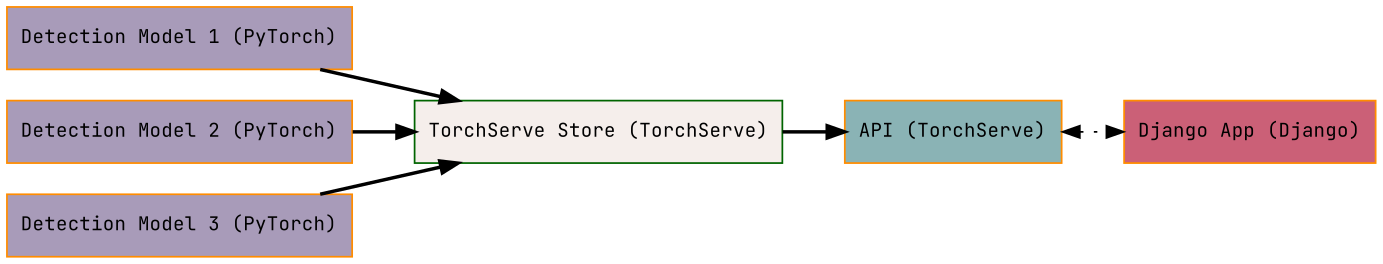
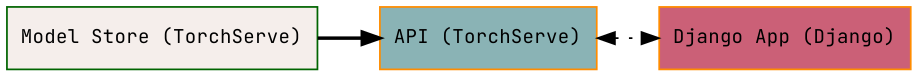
node "Detection Model 1 (PyTorch)": removed
node "Detection Model 2 (PyTorch)": removed
node "TorchServe Store (TorchServe)": label "TorchServe Store (TorchServe)" -> "Model Store (TorchServe)"
node "Detection Model 3 (PyTorch)": removed
